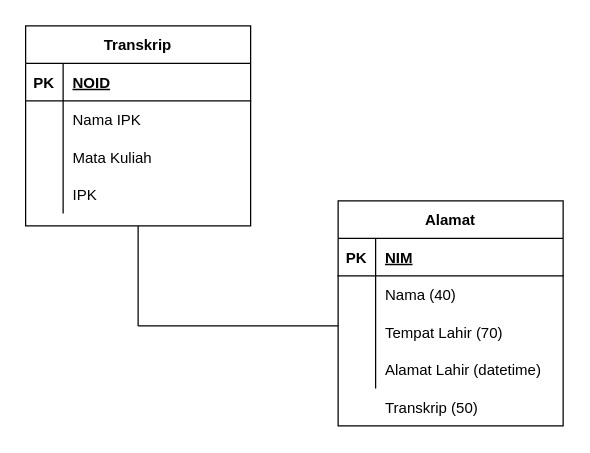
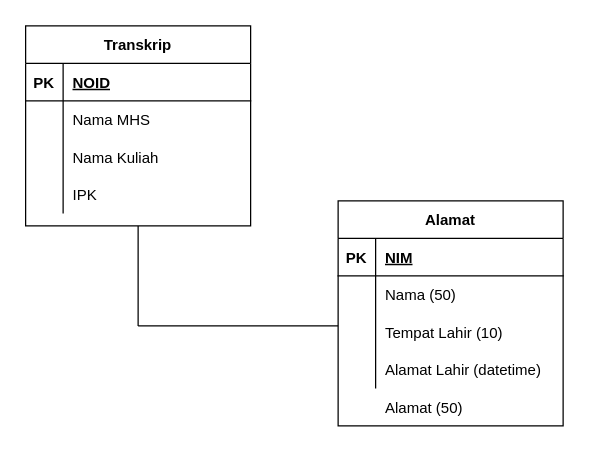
node "Nama IPK": label "Nama IPK" -> "Nama MHS"
node "Mata Kuliah": label "Mata Kuliah" -> "Nama Kuliah"
node "Nama (40)": label "Nama (40)" -> "Nama (50)"
node "Tempat Lahir (70)": label "Tempat Lahir (70)" -> "Tempat Lahir (10)"
node "Transkrip (50)": label "Transkrip (50)" -> "Alamat (50)"
